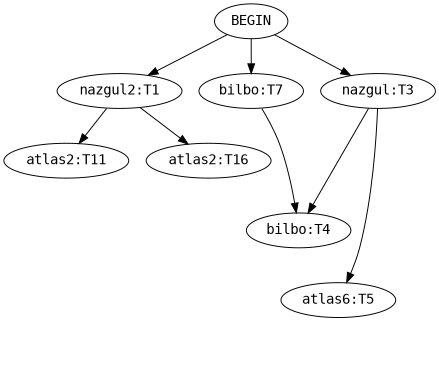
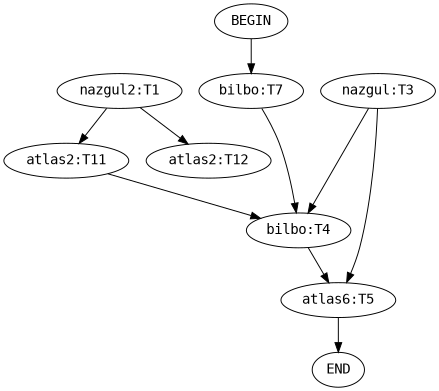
edge "BEGIN" -> "nazgul2:T1": removed
edge "BEGIN" -> "nazgul:T3": removed
node "atlas2:T16": label "atlas2:T16" -> "atlas2:T12"
edge "atlas2:T11" -> "bilbo:T4": added
edge "bilbo:T4" -> "atlas6:T5": added
node "END": added
